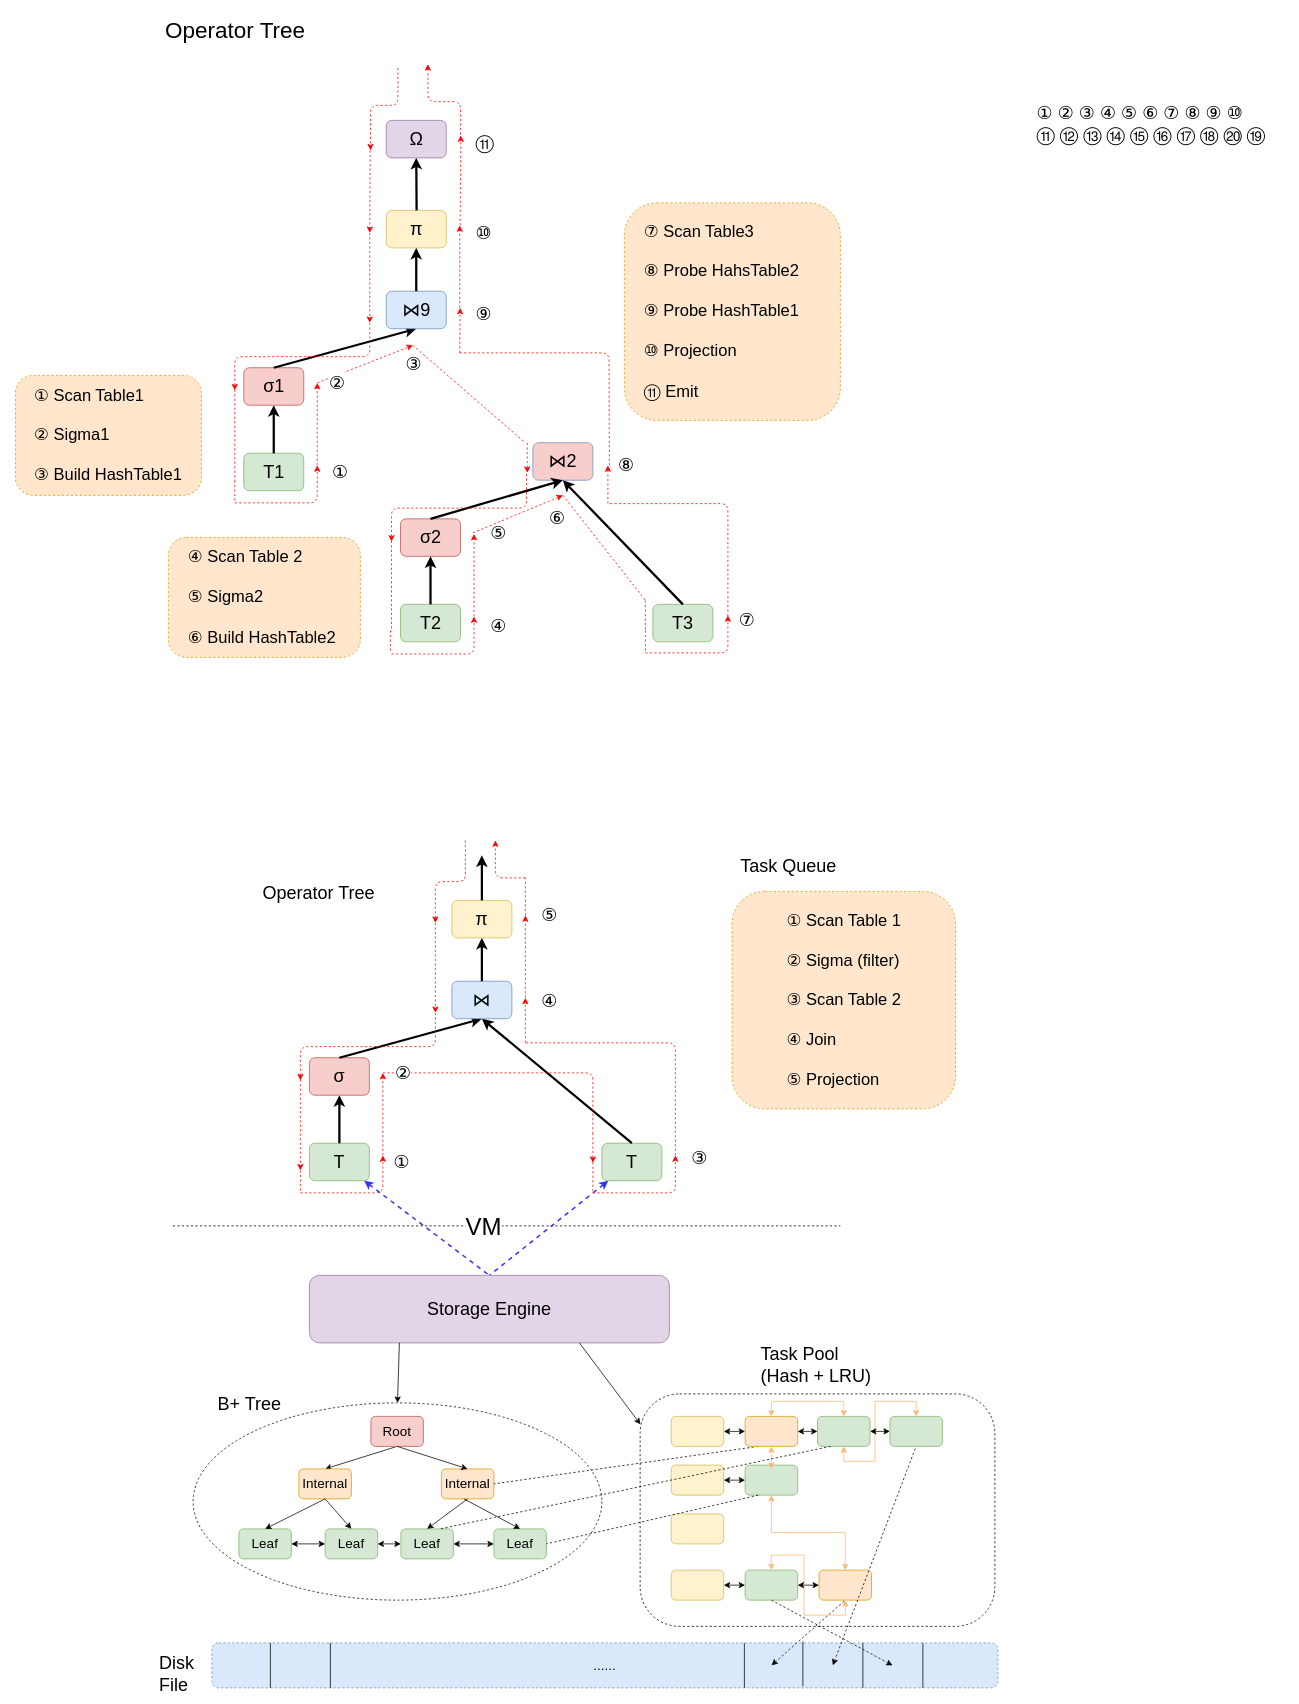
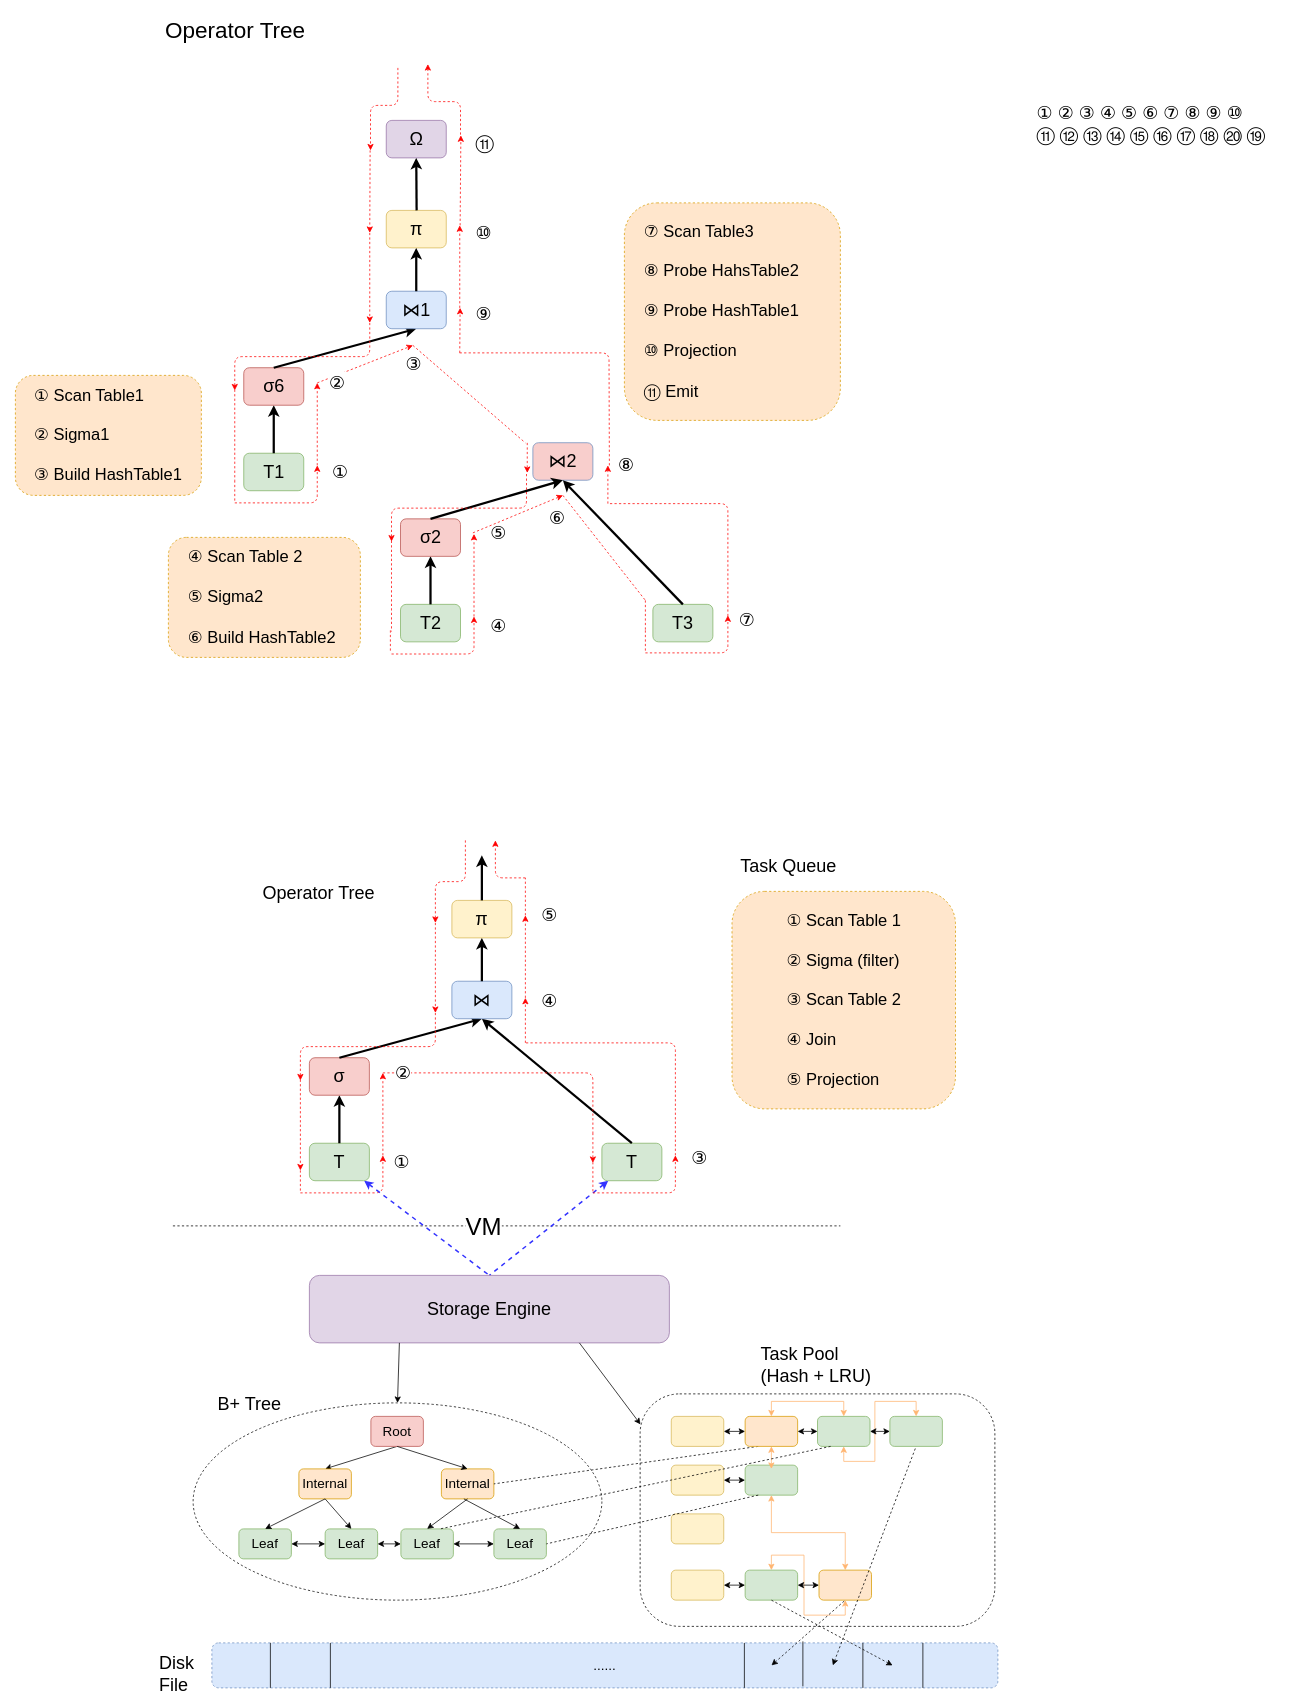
node "⋈9": label "⋈9" -> "⋈1"
node "σ1": label "σ1" -> "σ6"
